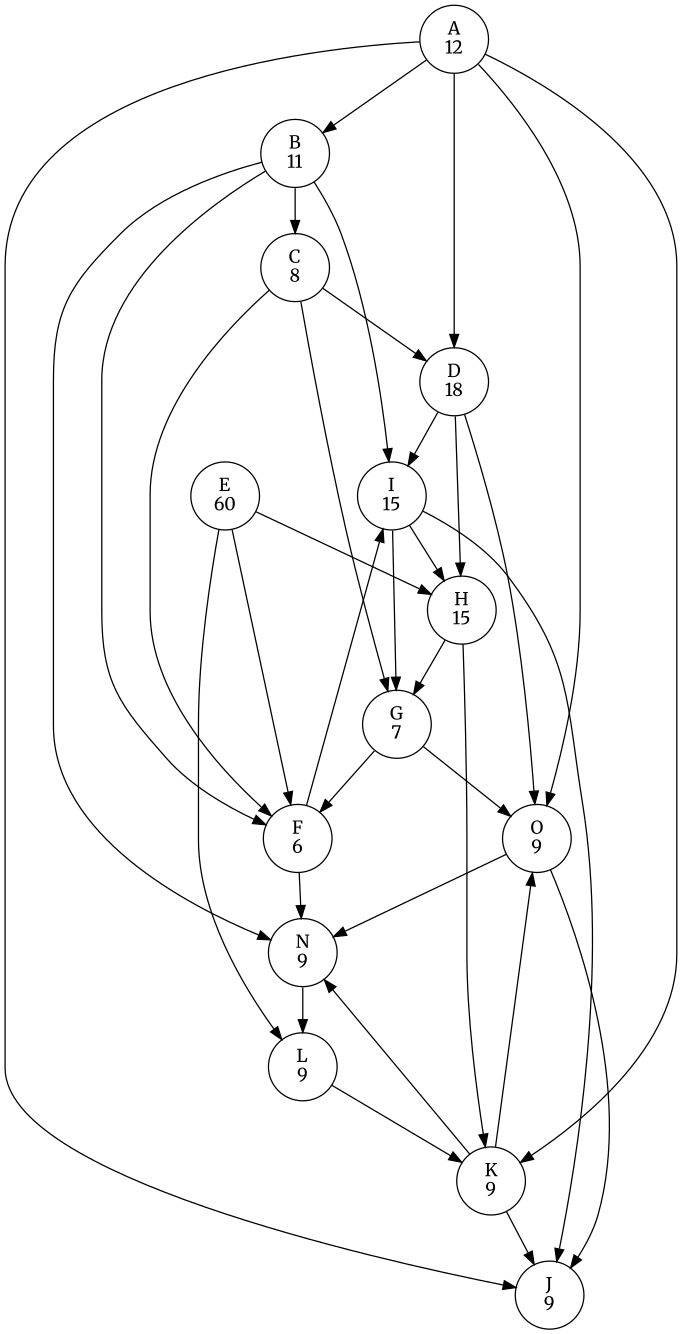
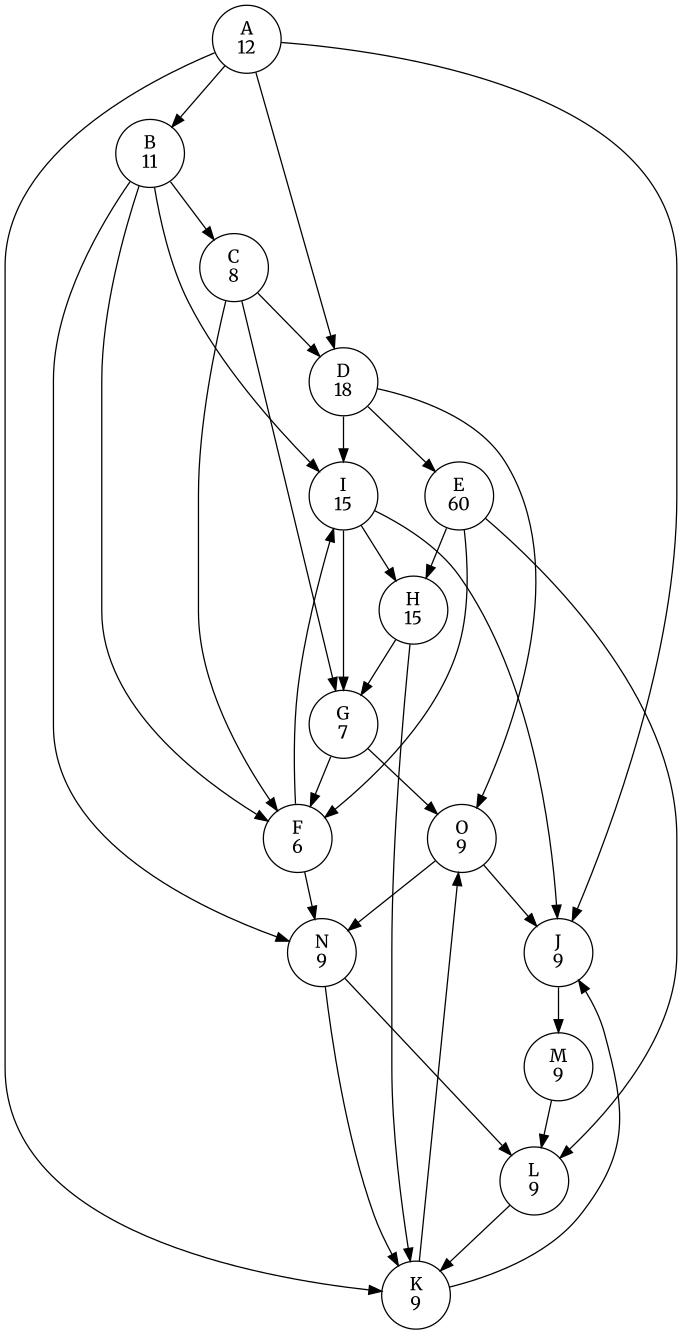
edge "A 12" -> "O 9": removed
edge "D 18" -> "H 15": now "D 18" -> "E 60"
node "M 9": added
edge "K 9" -> "N 9": reversed
